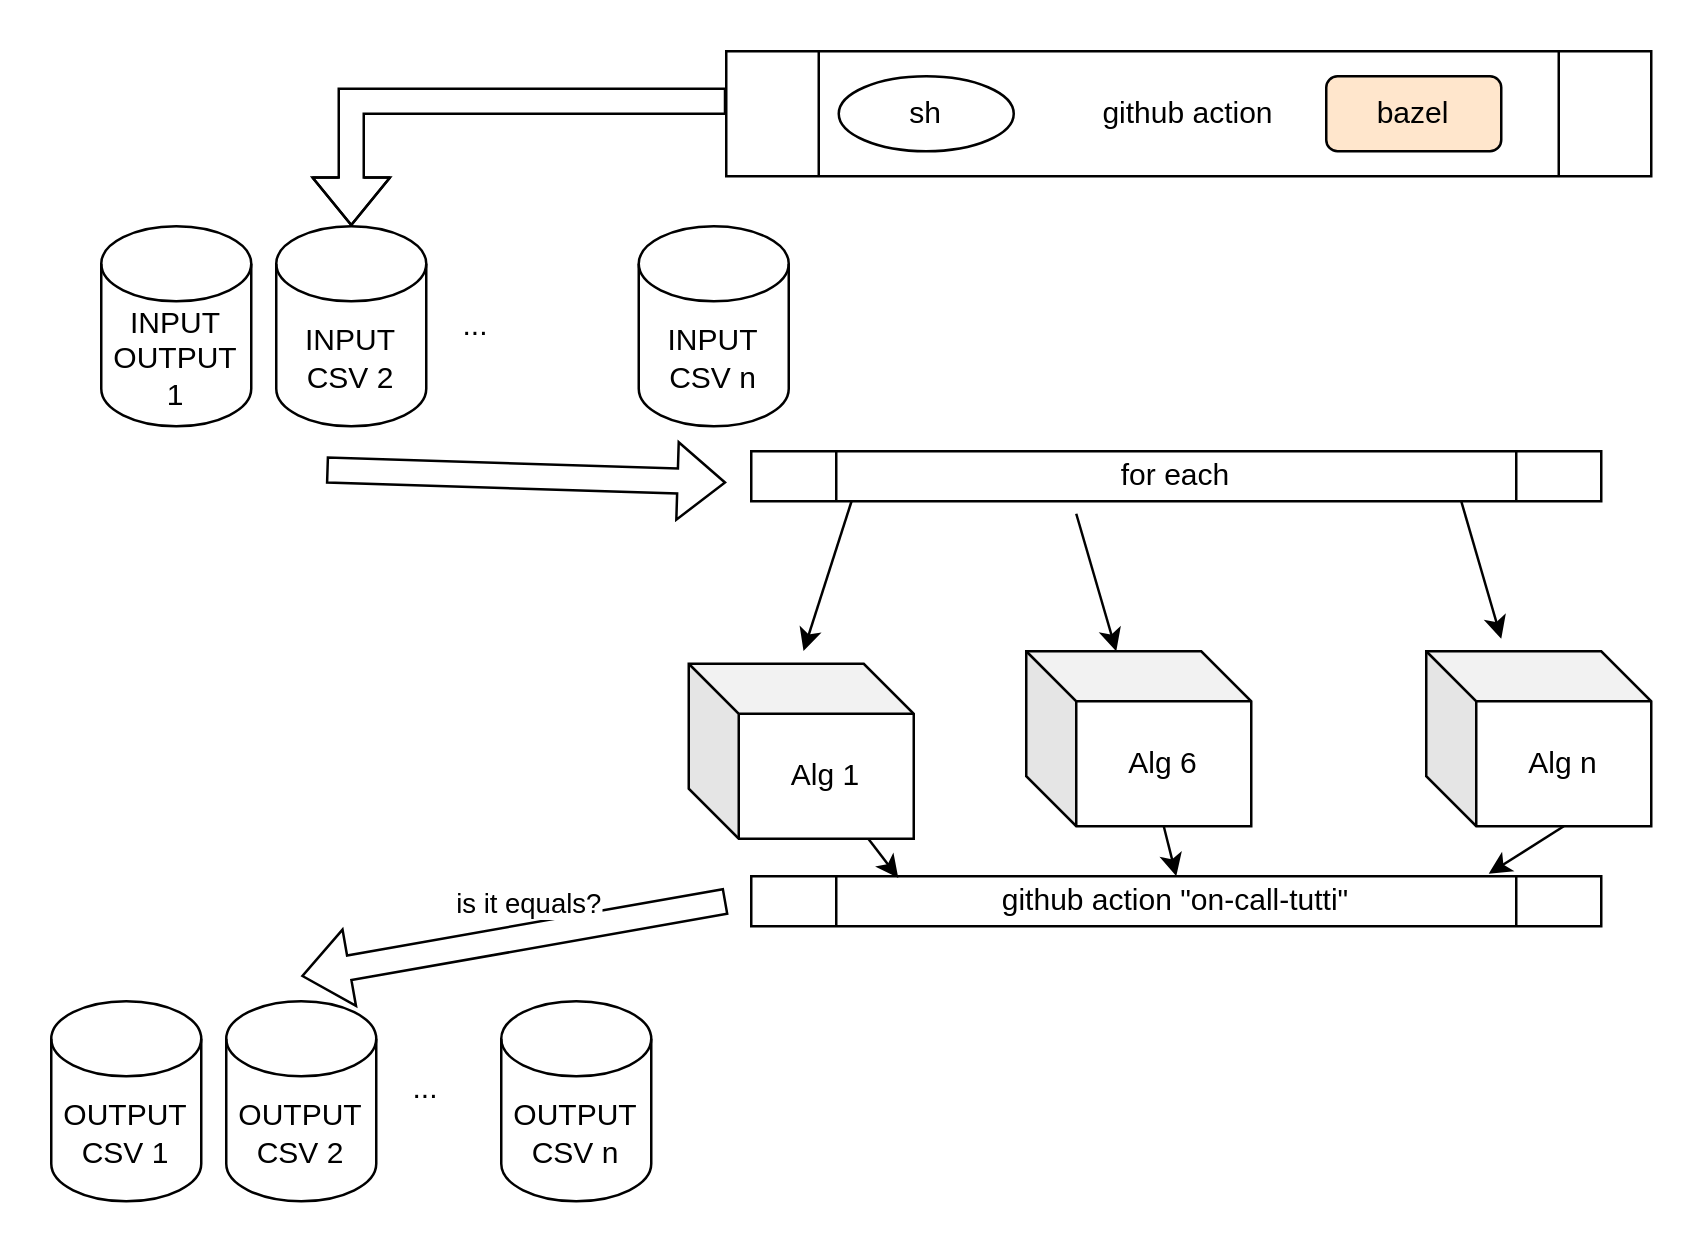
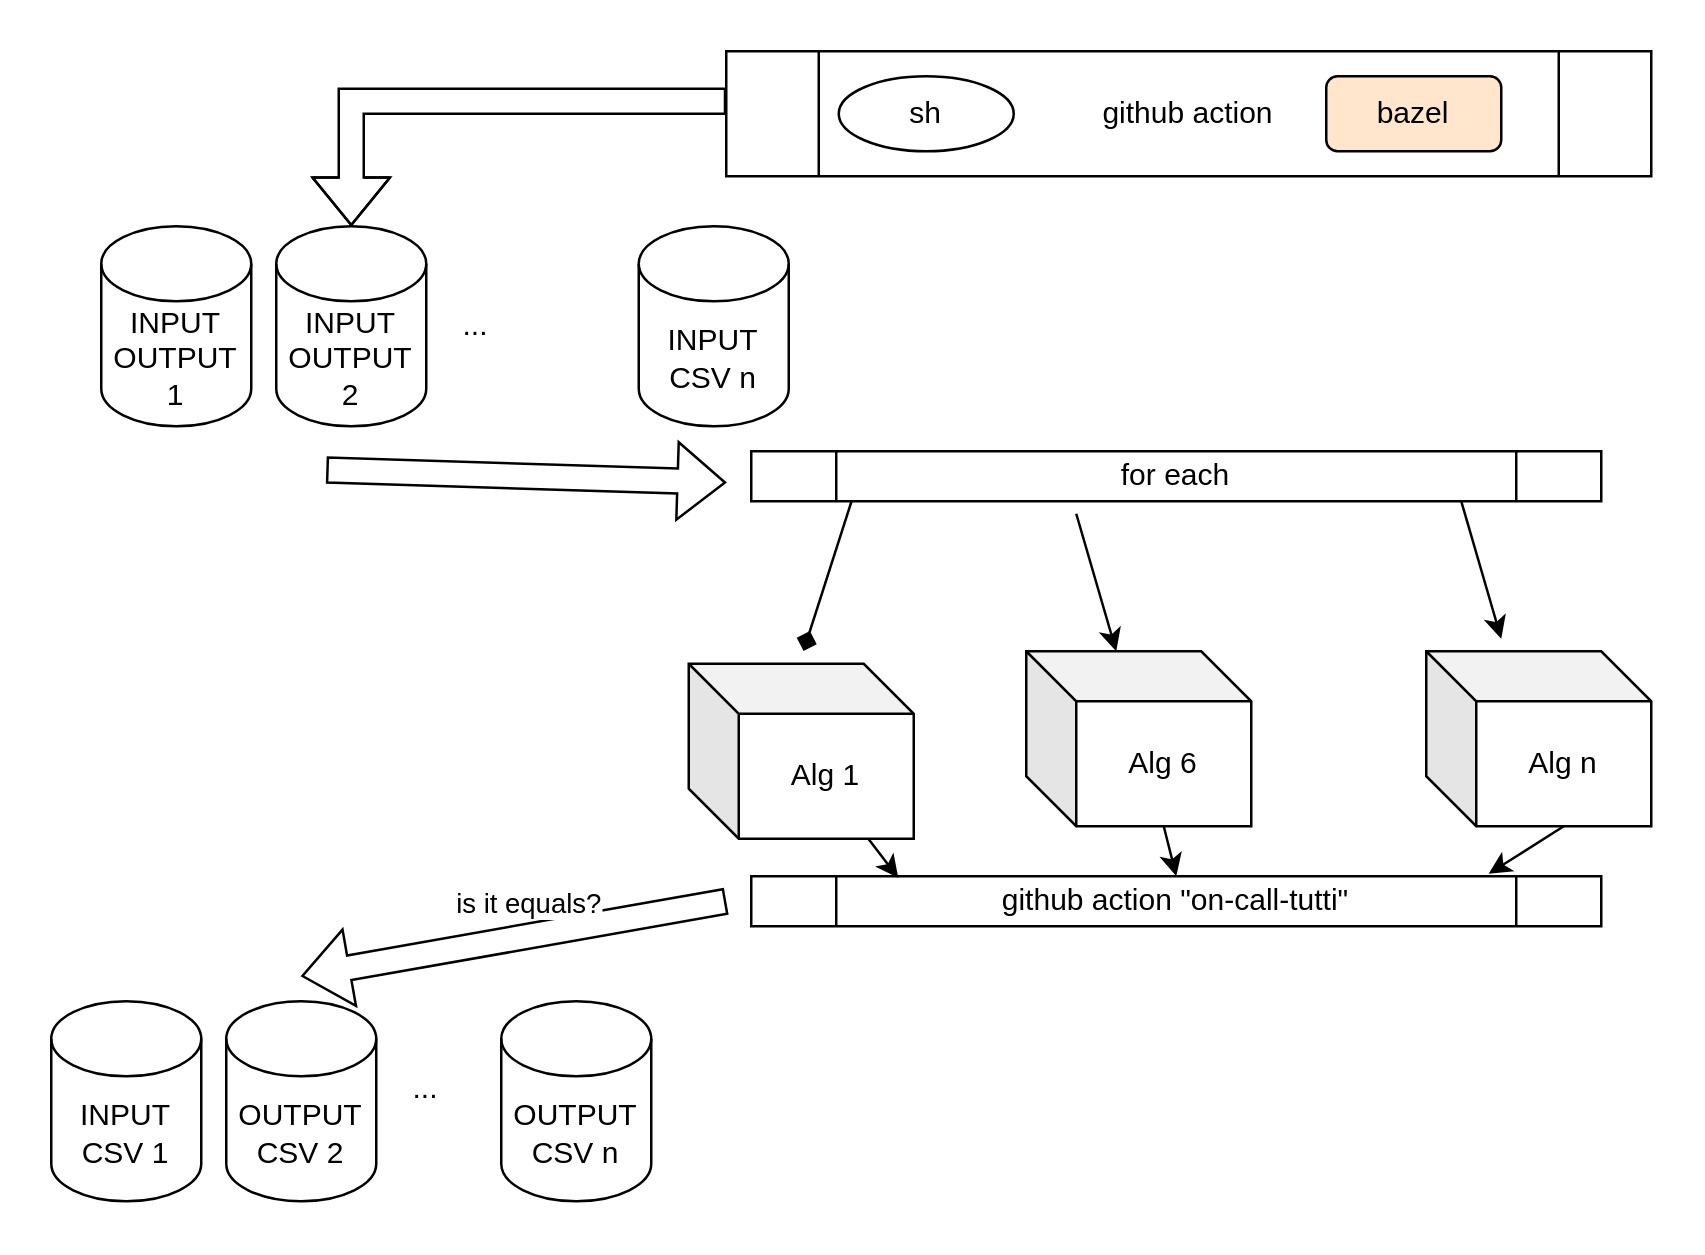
node "INPUT CSV 2": label "INPUT CSV 2" -> "INPUT OUTPUT 2"
edge "for each" -> "Alg 1": arrowhead classic -> diamond
node "OUTPUT CSV 1": label "OUTPUT CSV 1" -> "INPUT CSV 1"
